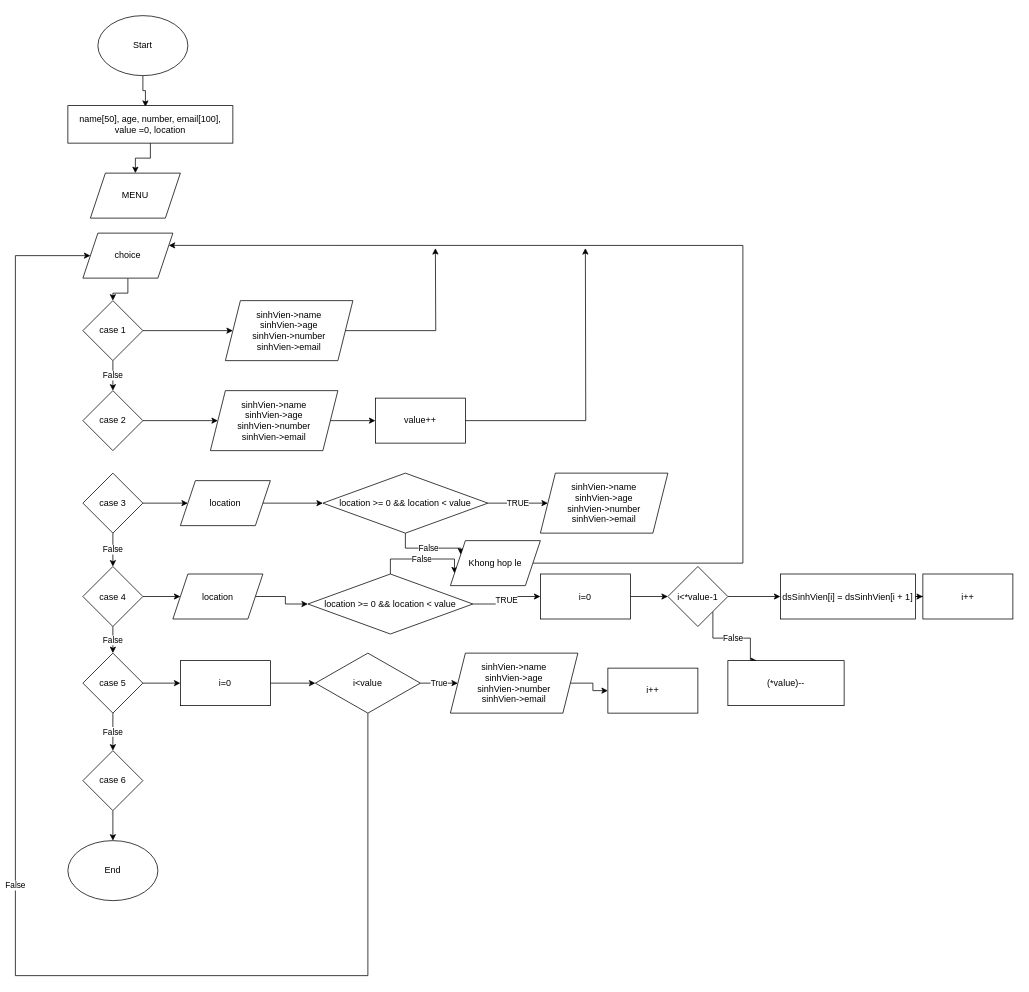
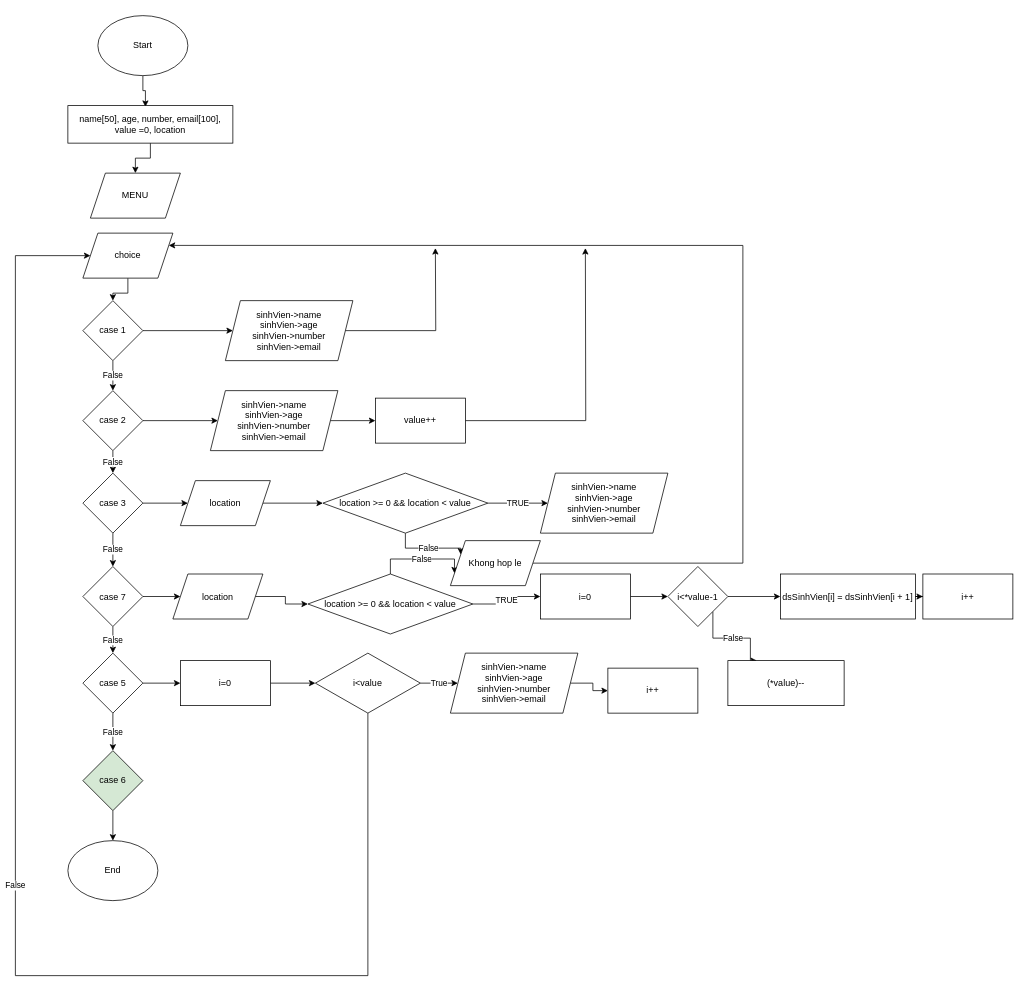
edge "case 2" -> "case 3": added, label "False"
node "case 4": label "case 4" -> "case 7"
node "case 6": fillcolor #ffffff -> #d5e8d4
